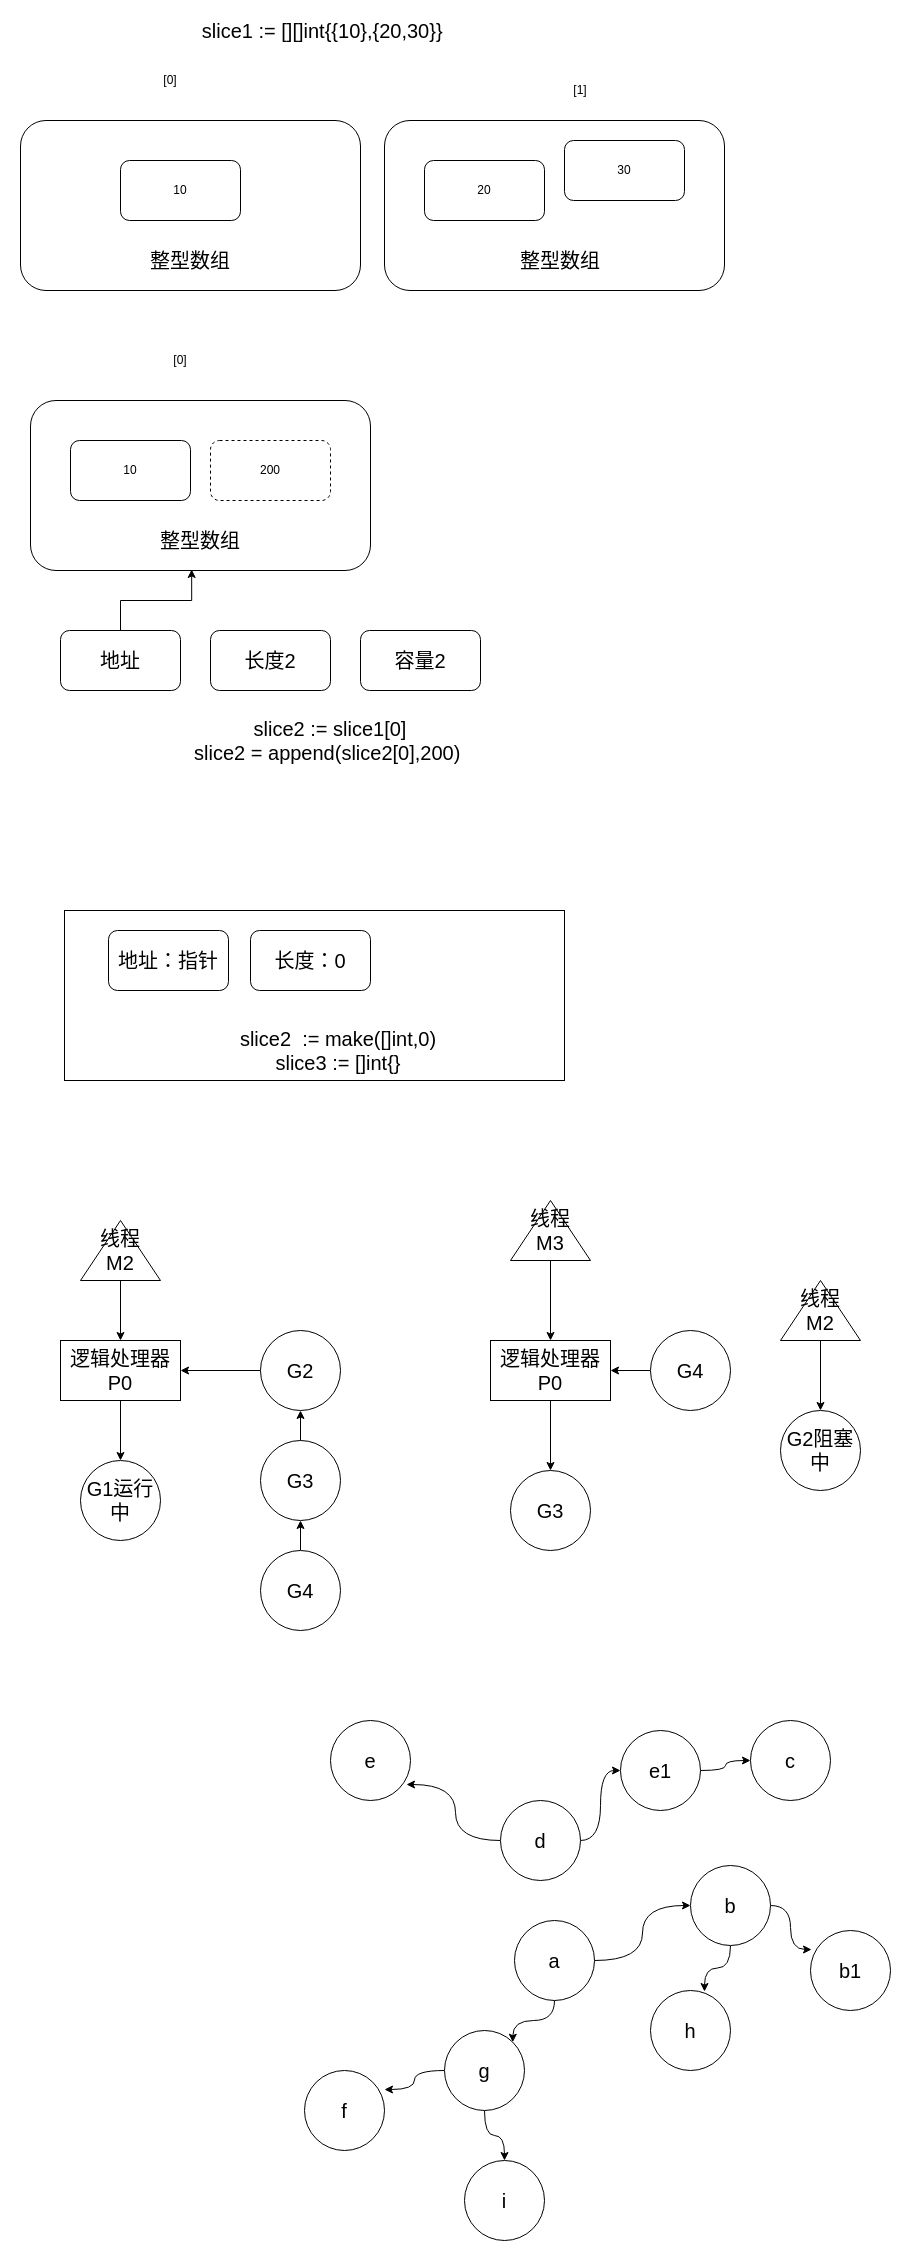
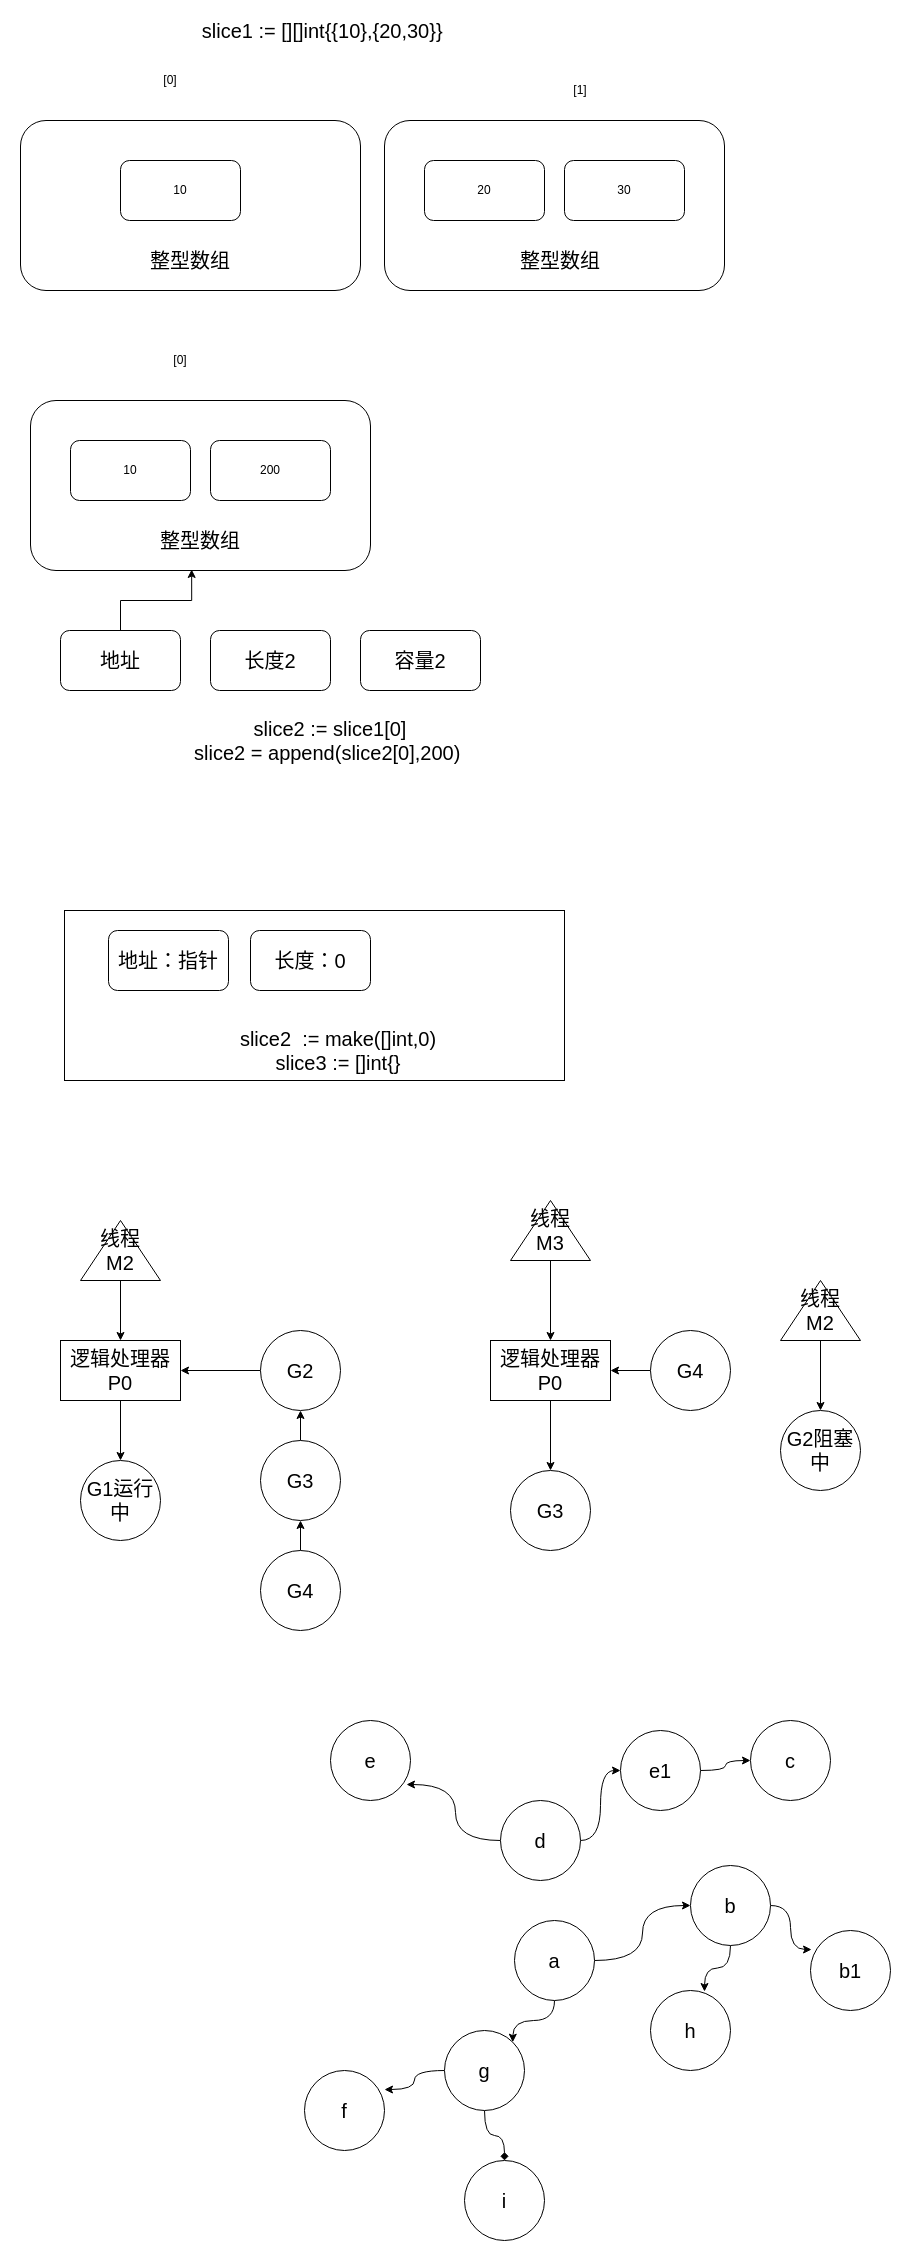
node "30": moved (625, 171) -> (625, 191)
node "200": style dashed -> solid
edge "g" -> "i": arrowhead classic -> diamond
